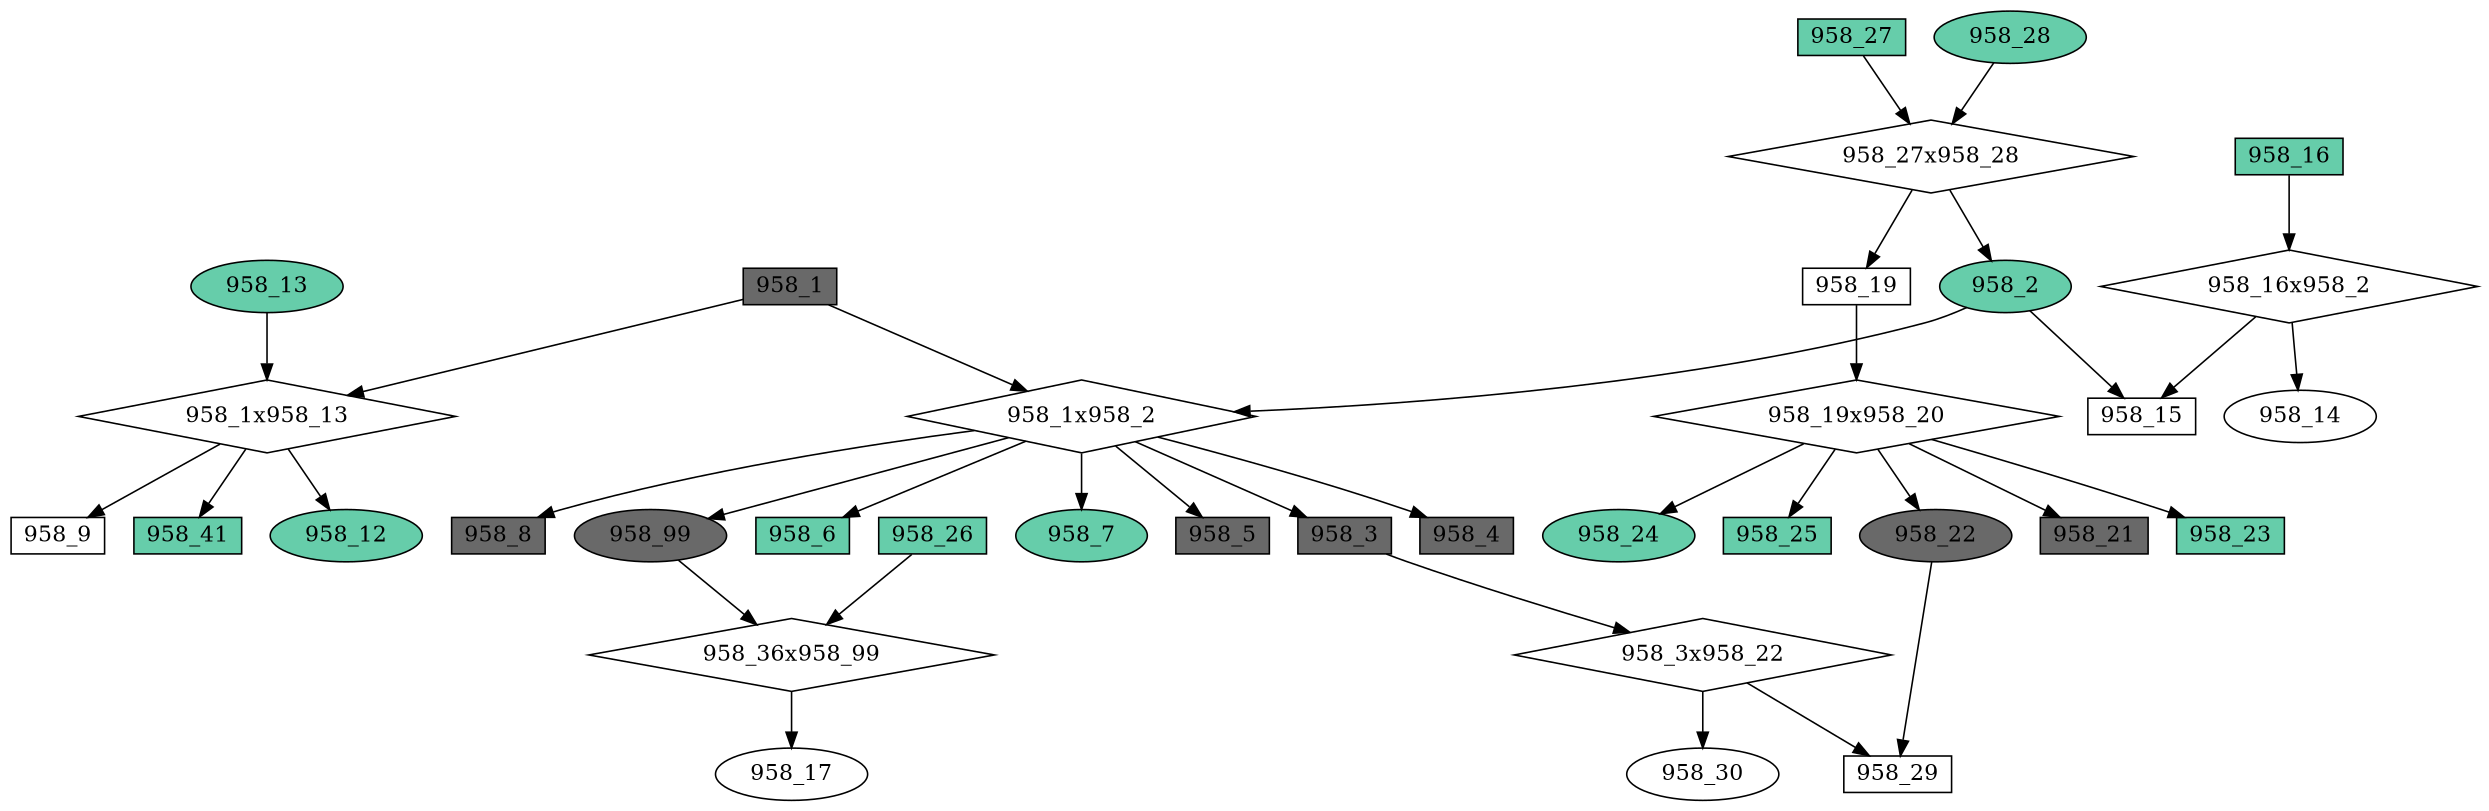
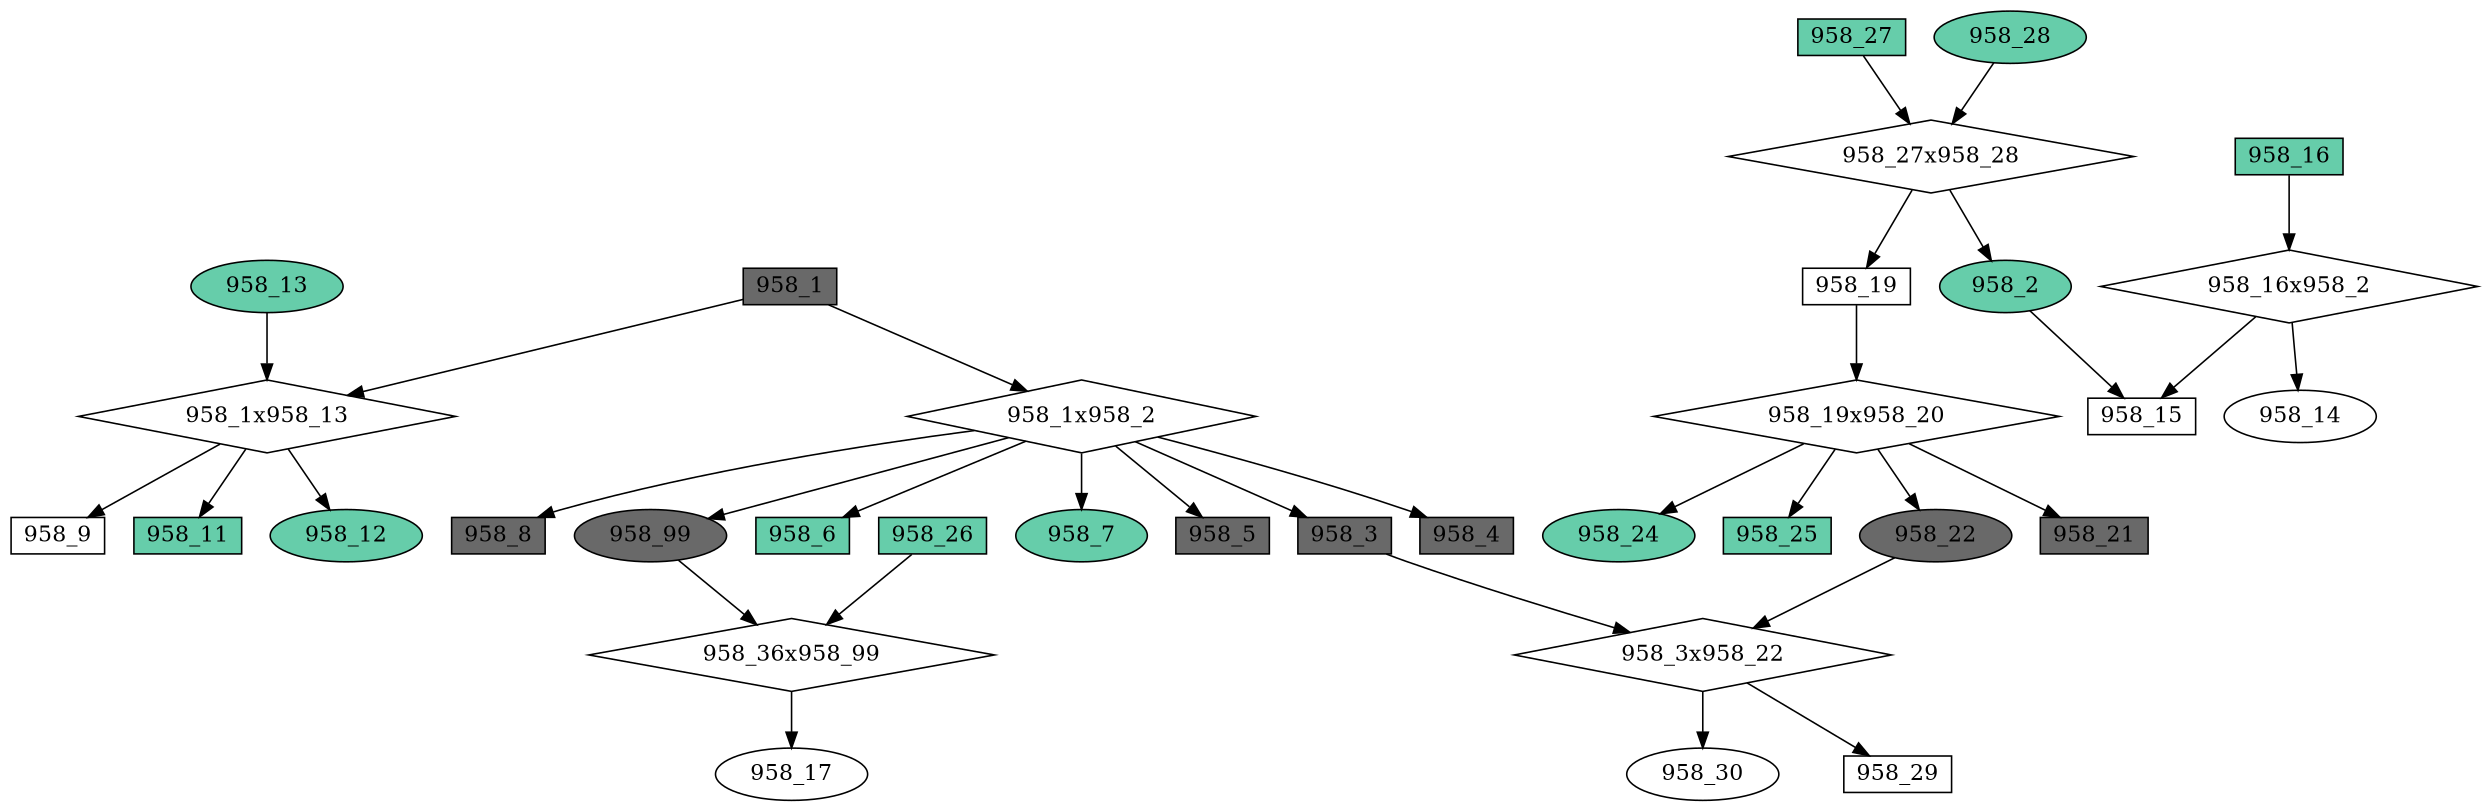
edge "958_2" -> "958_1x958_2": removed
node "958_41": label "958_41" -> "958_11"
node "958_23": removed
edge "958_22" -> "958_29": now "958_22" -> "958_3x958_22"
